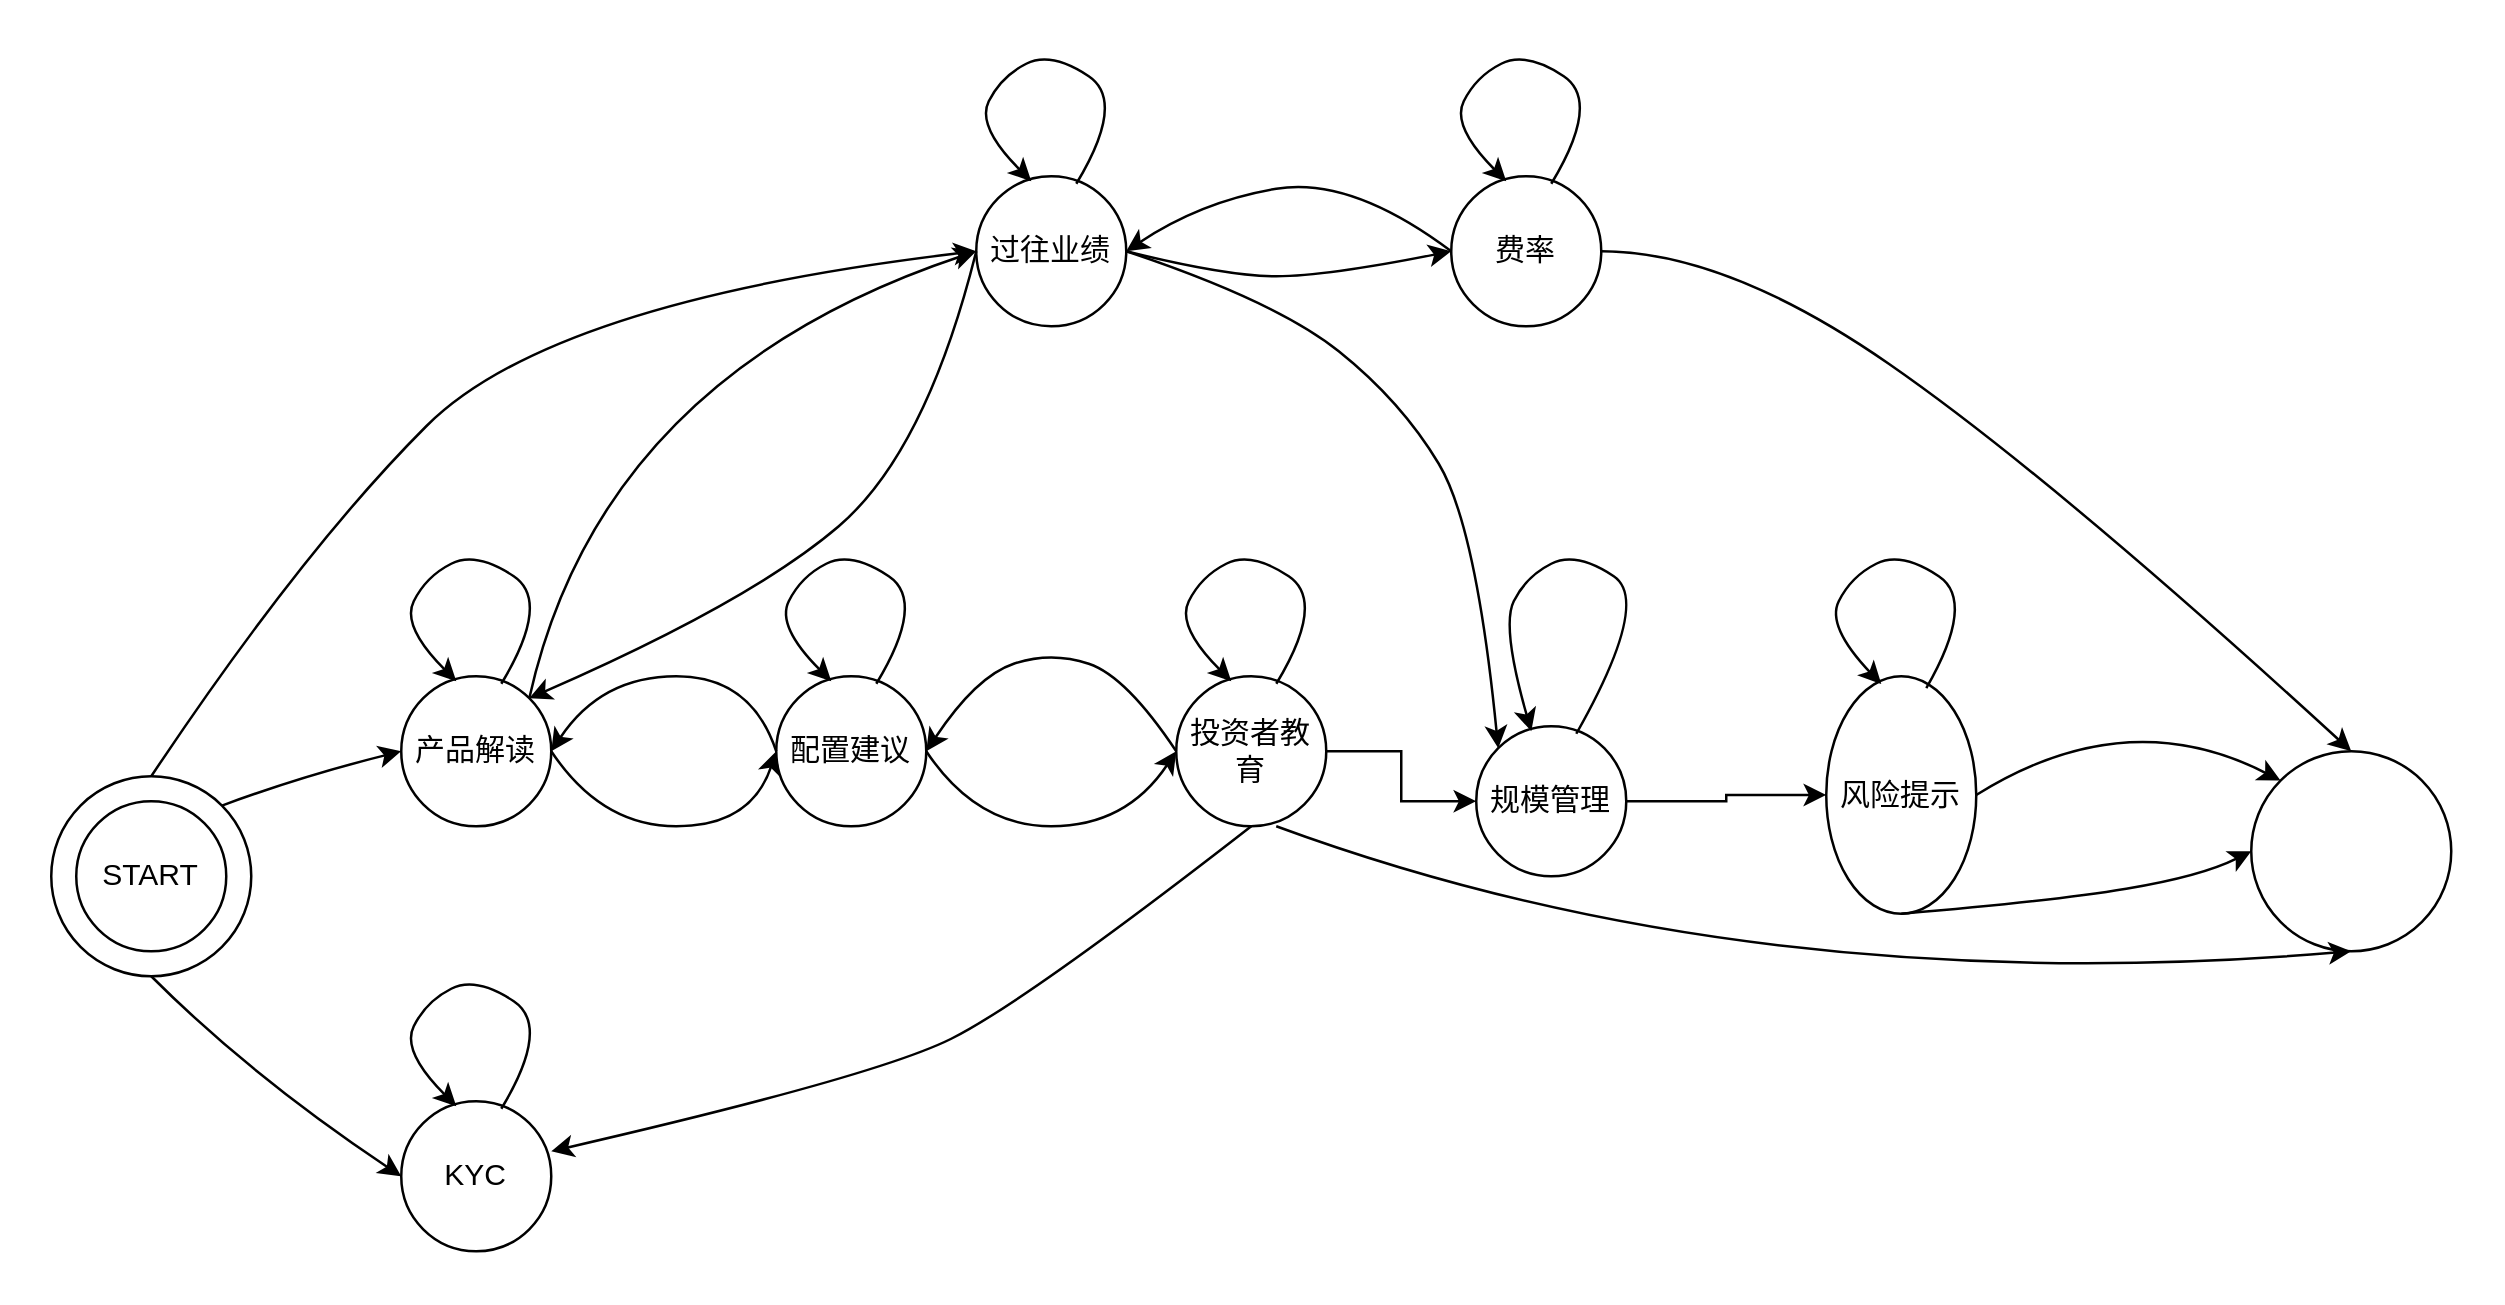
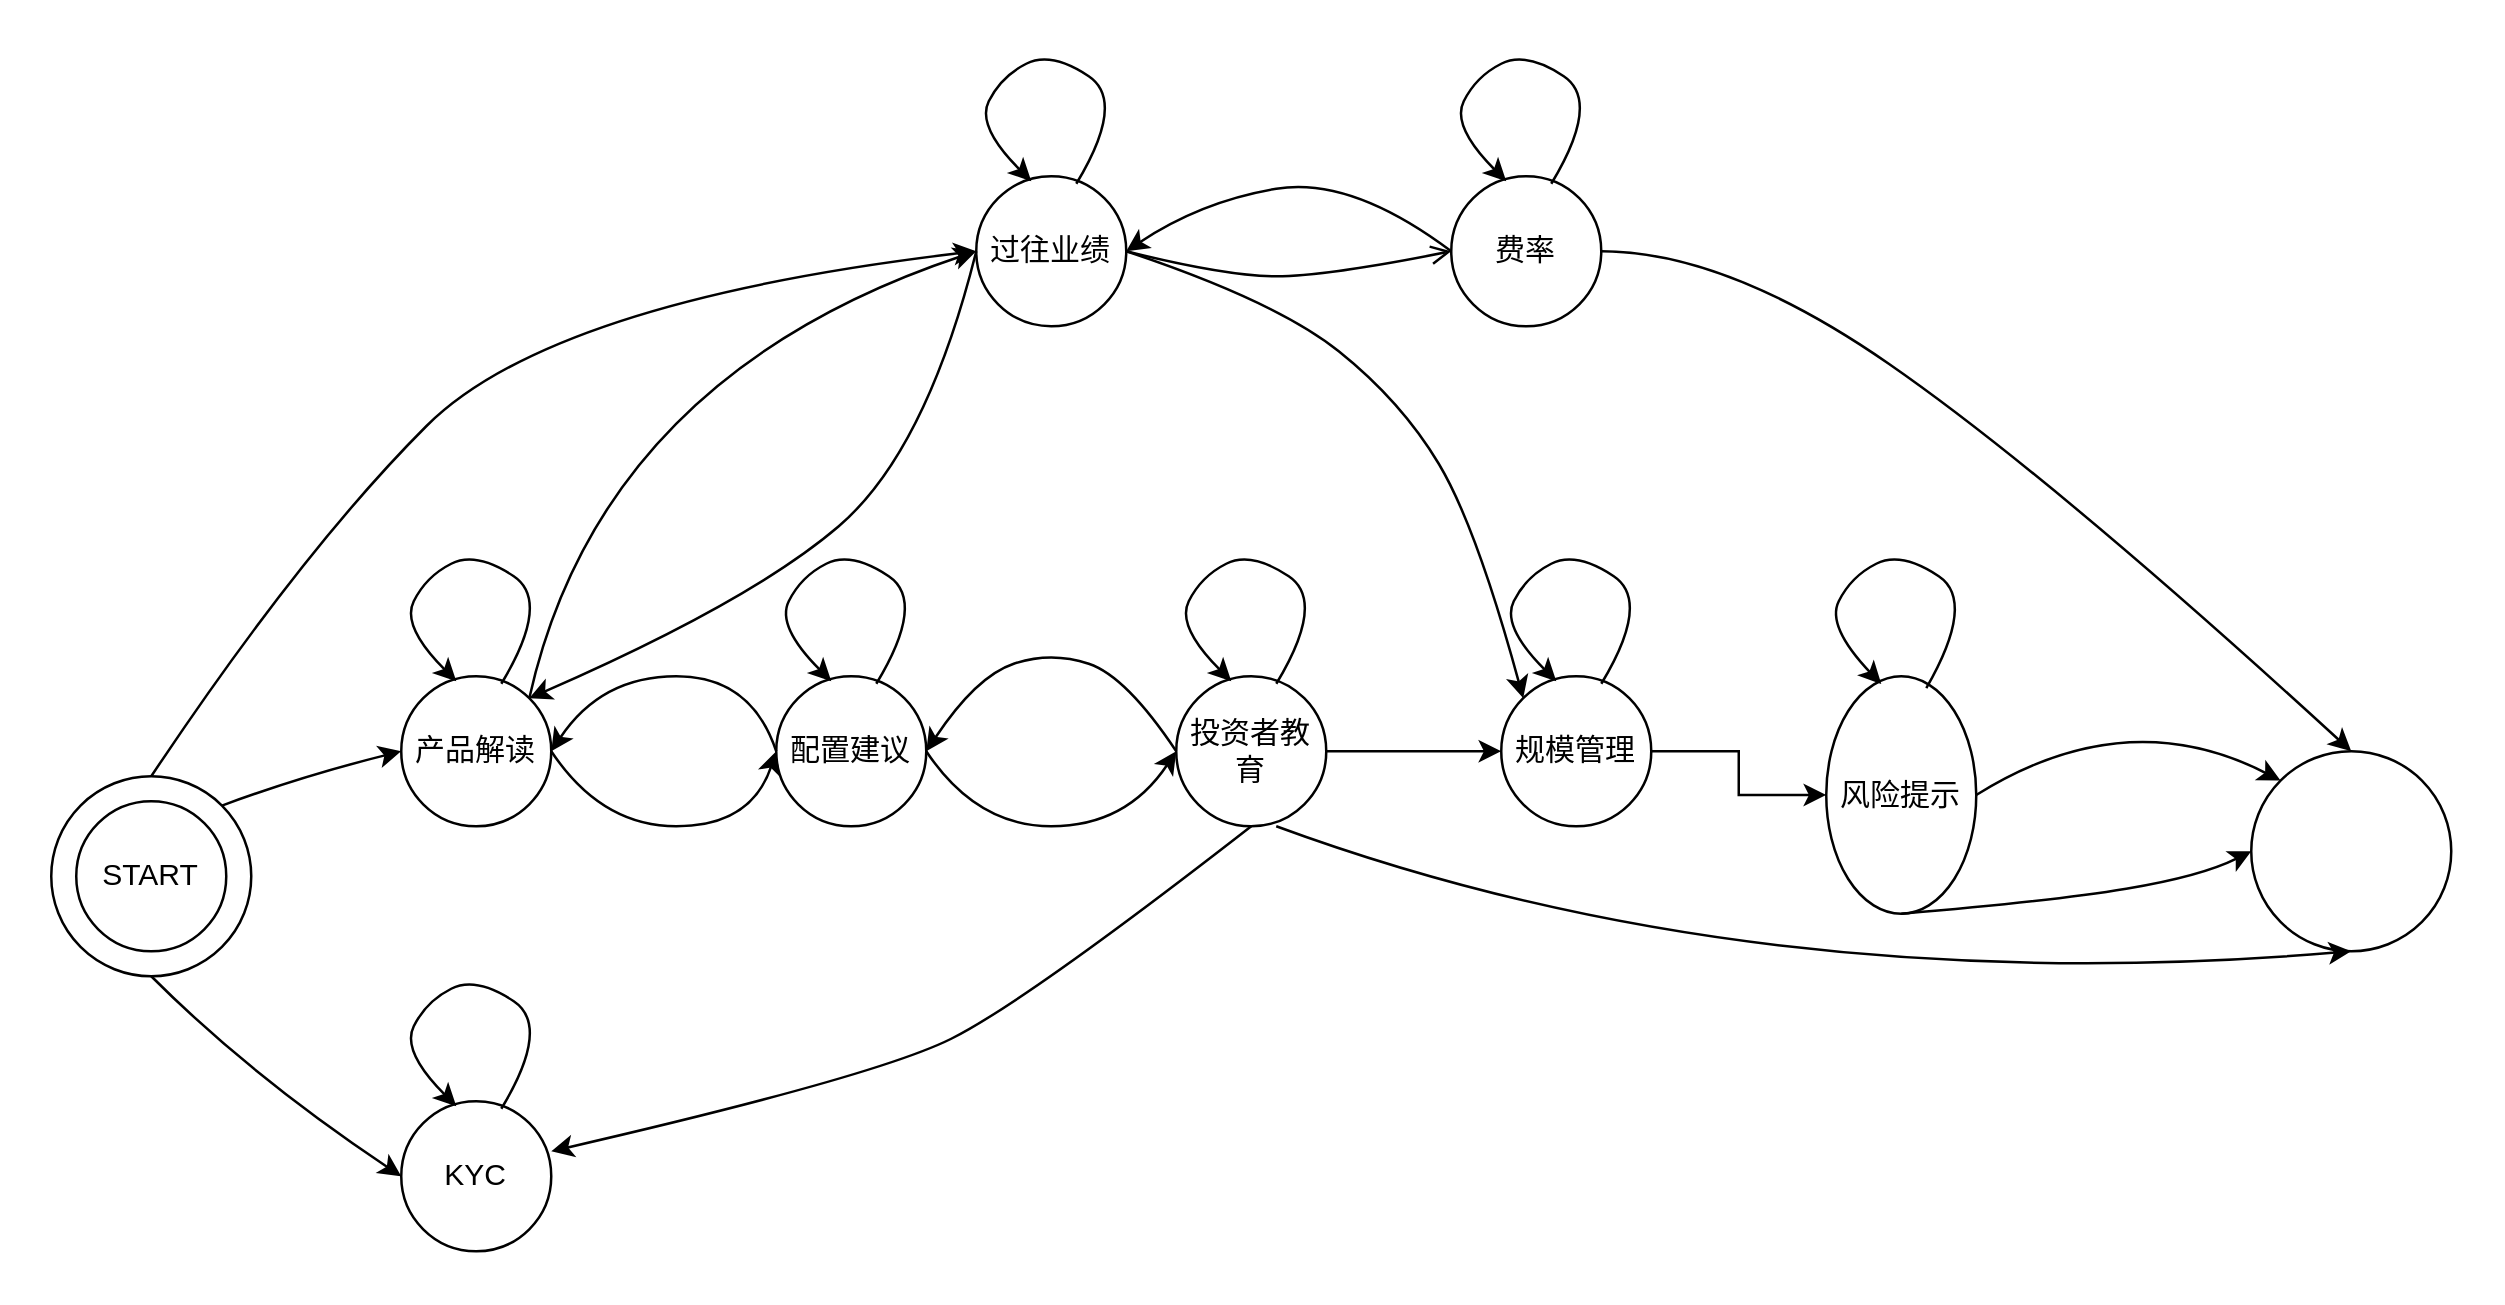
edge "过往业绩" -> "费率": arrowhead classic -> open
node "规模管理": moved (1551, 801) -> (1576, 751)
